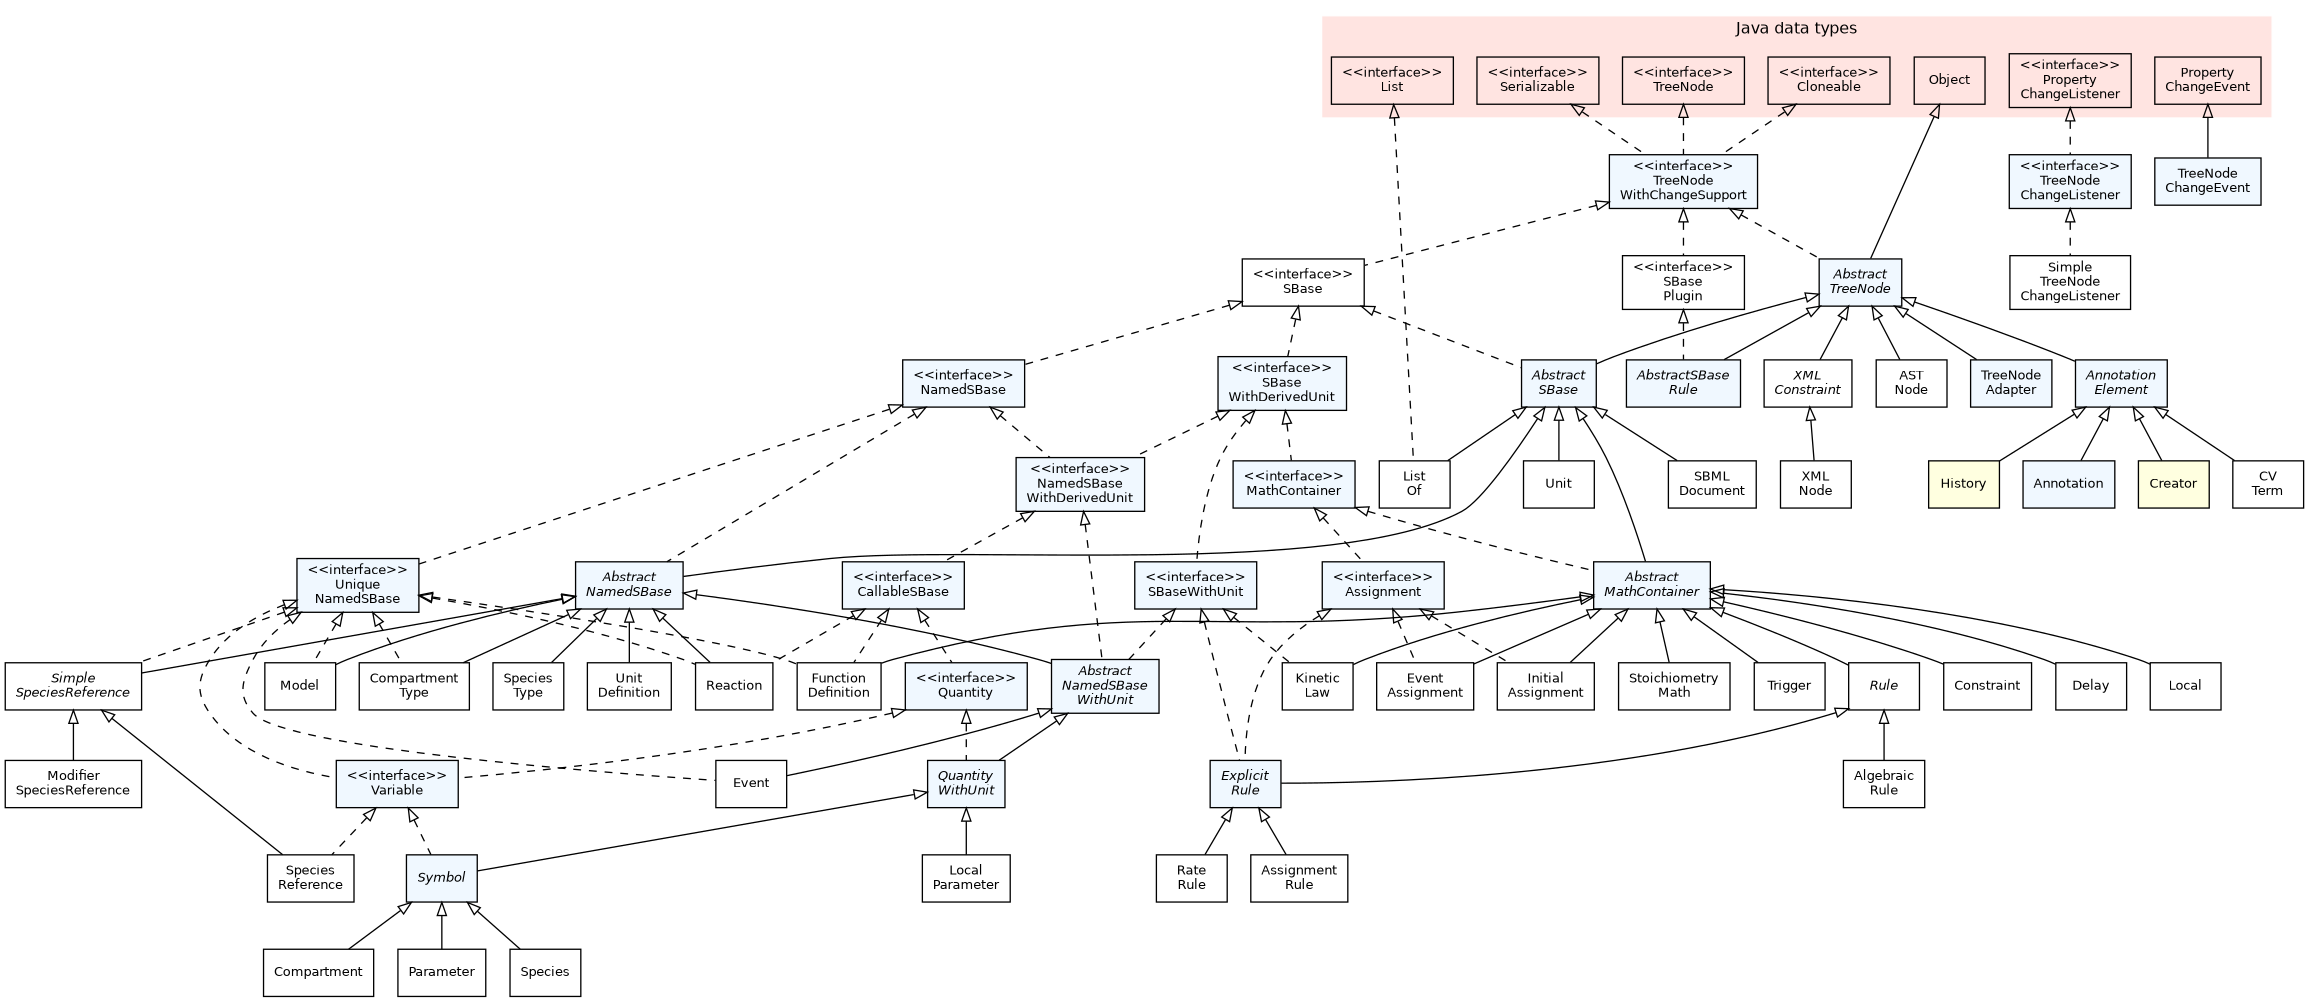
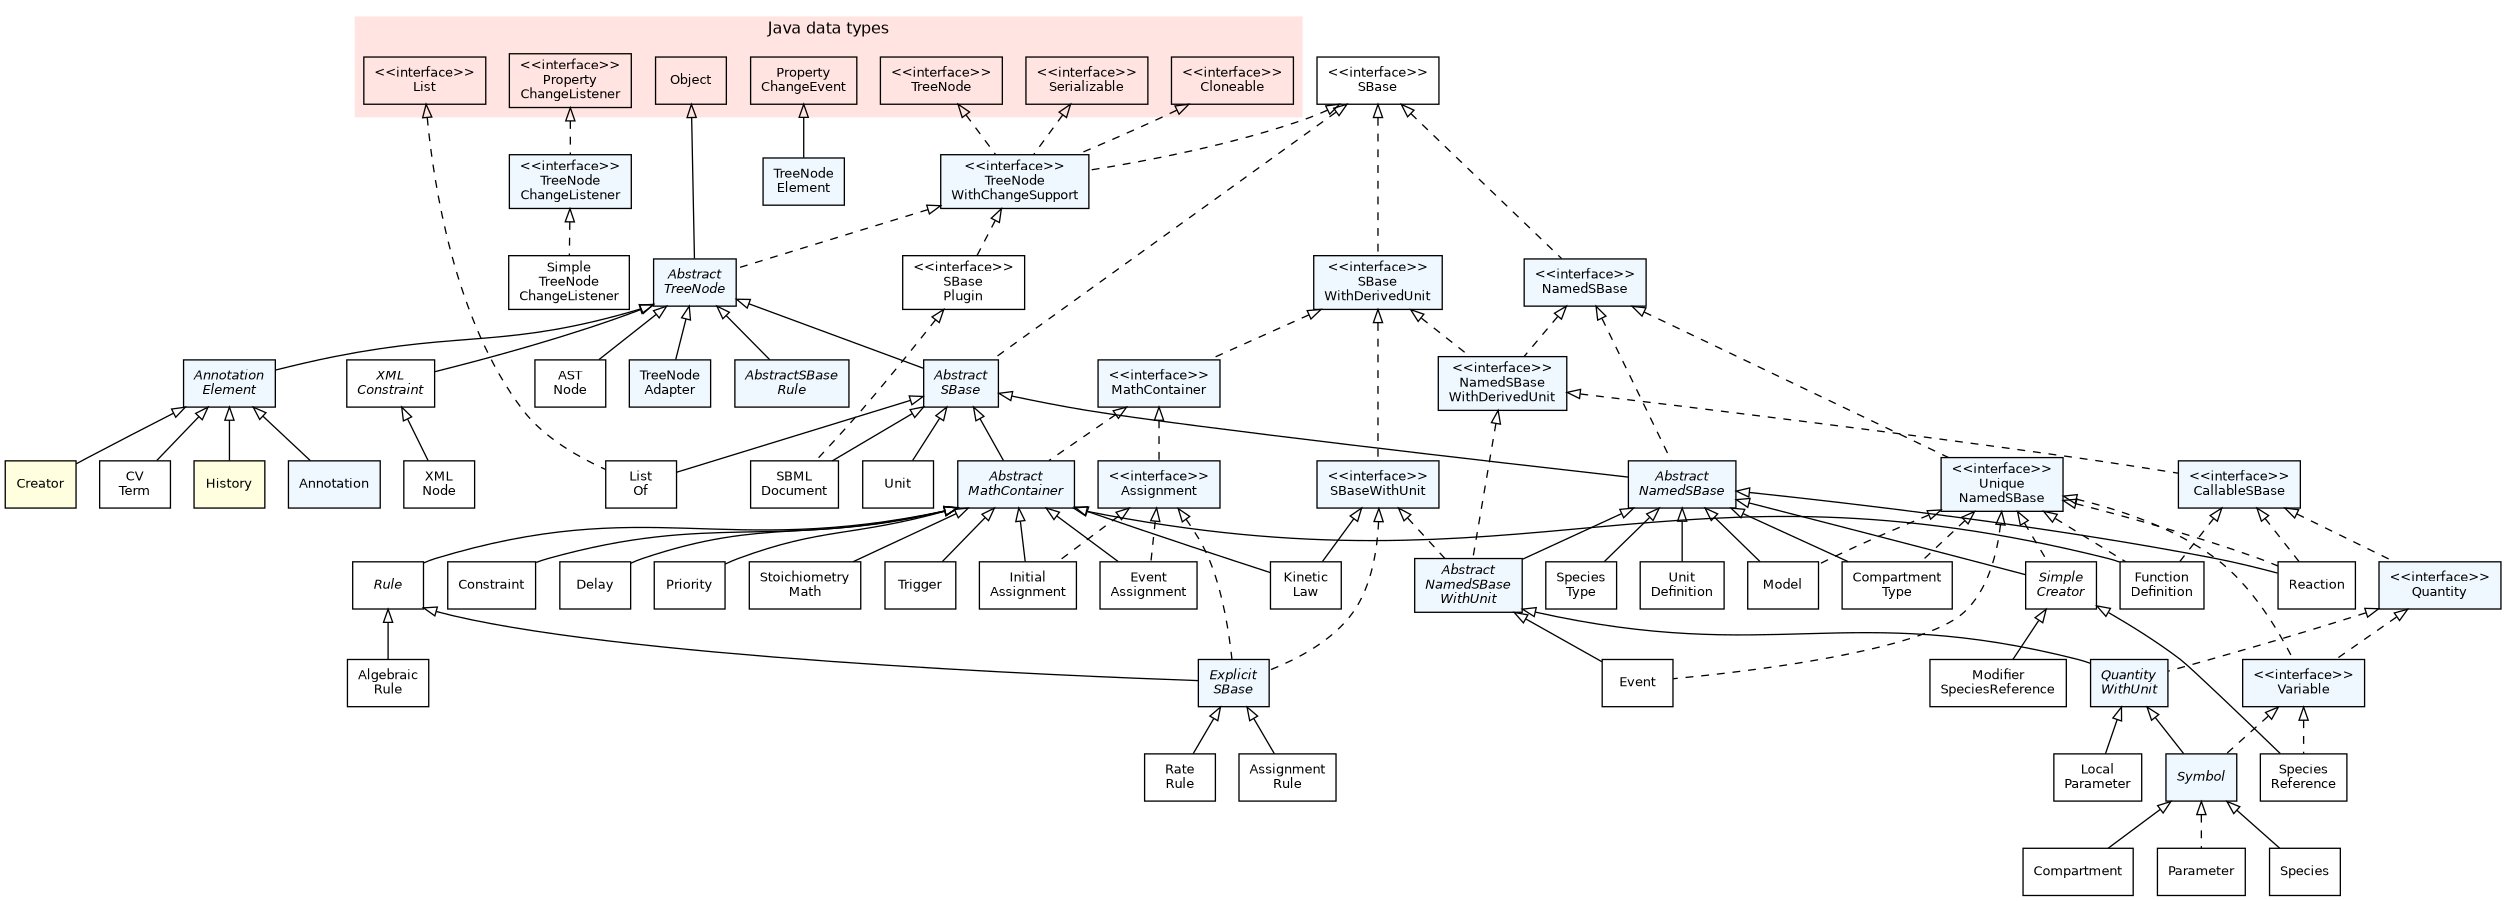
node "TreeNode ChangeEvent": label "TreeNode ChangeEvent" -> "TreeNode Element"
edge "<<interface>> SBase" -> "<<interface>> TreeNode WithChangeSupport": reversed
edge "AbstractSBase" -> "<<interface>> SBase Plugin": now "SBML Document" -> "<<interface>> SBase Plugin"
edge "Kinetic Law" -> "<<interface>> SBaseWithUnit": style dashed -> solid
node "Local": label "Local" -> "Priority"
node "Simple": text "SpeciesReference" -> "Creator"
node "Explicit": text "Rule" -> "SBase"
edge "Parameter" -> "Symbol": style solid -> dashed
